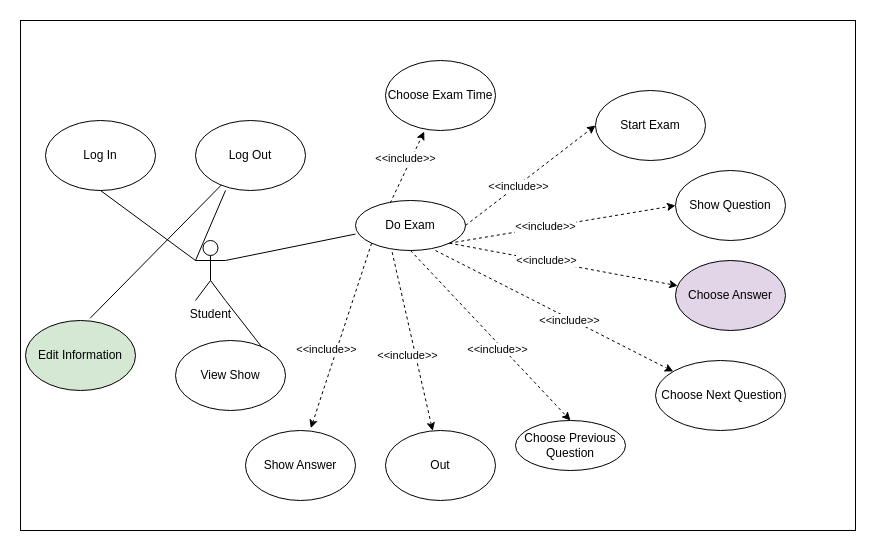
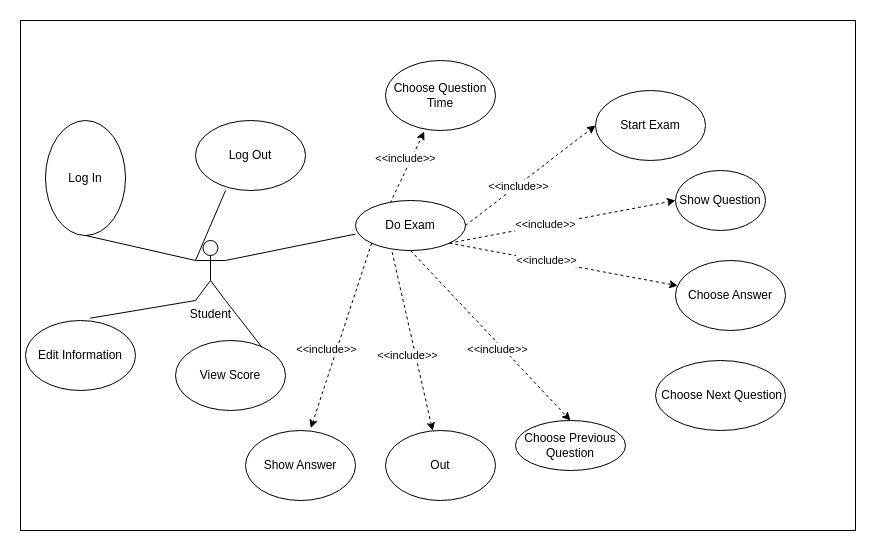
node "Choose Exam Time": label "Choose Exam Time" -> "Choose Question Time"
node "Log In": size 110x70 -> 80x115
node "Show Question": size 110x70 -> 90x60
edge "Log Out" -- "Edit Information": now "Student" -- "Edit Information"
node "Choose Answer": fillcolor #e1d5e7 -> #ffffff
edge "Do Exam" -> "Choose Next Question": removed, label "<<include>>"
node "Edit Information": fillcolor #d5e8d4 -> #ffffff
node "View Show": label "View Show" -> "View Score"
